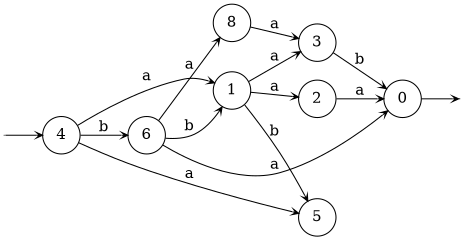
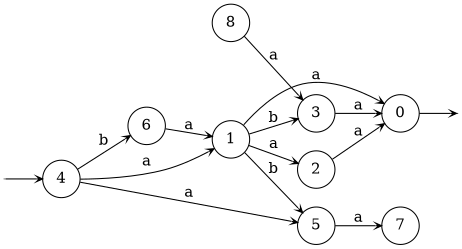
edge "1" -> "3": label "a" -> "b"
edge "3" -> "0": label "b" -> "a"
edge "6" -> "8": removed, label "a"
edge "6" -> "1": label "b" -> "a"
edge "6" -> "0": now "1" -> "0"
node "7": added
